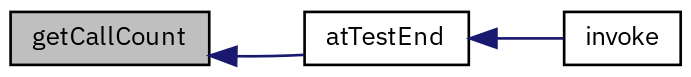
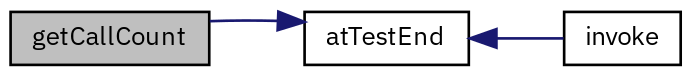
edge "atTestEnd" -> "getCallCount": reversed
